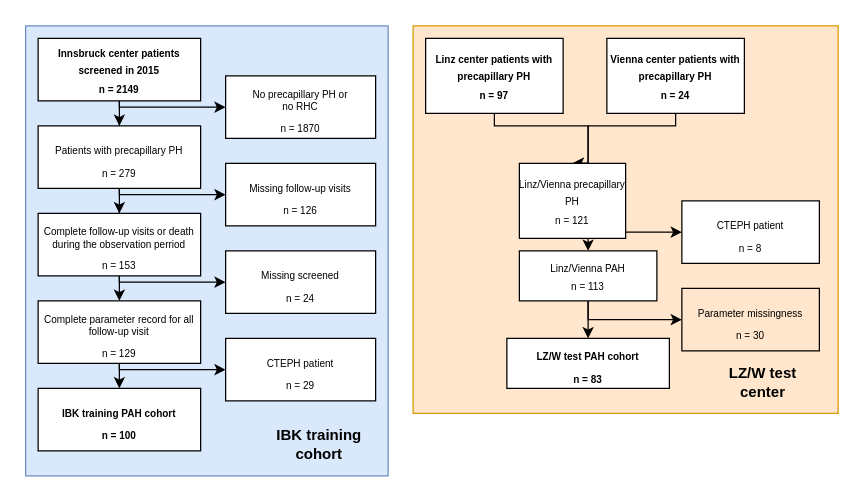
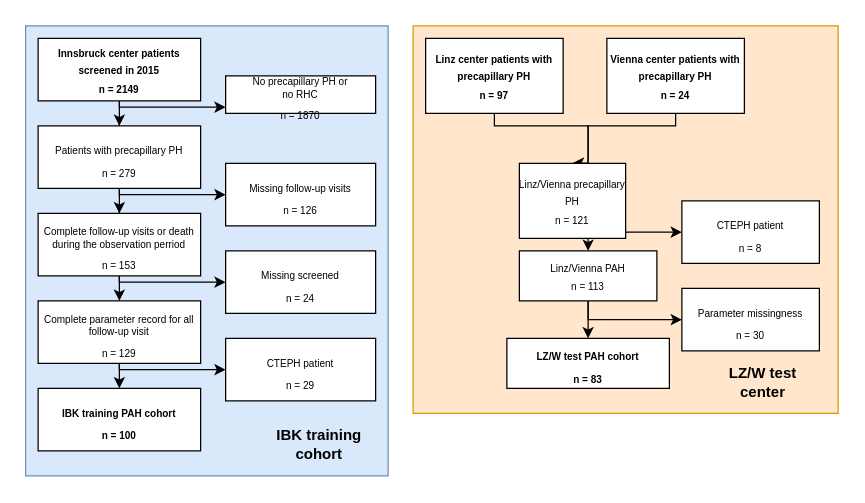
node "No precapillary PH or no RHC n = 1870": size 150x63 -> 150x38
node "Parameter missingness n = 30": fillcolor #ffe6cc -> #ffffff
